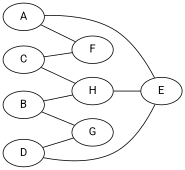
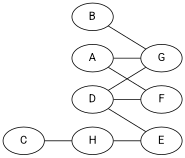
edge "A" -- "E": now "A" -- "G"
edge "F" -- "C": now "F" -- "D"
edge "H" -- "B": removed
